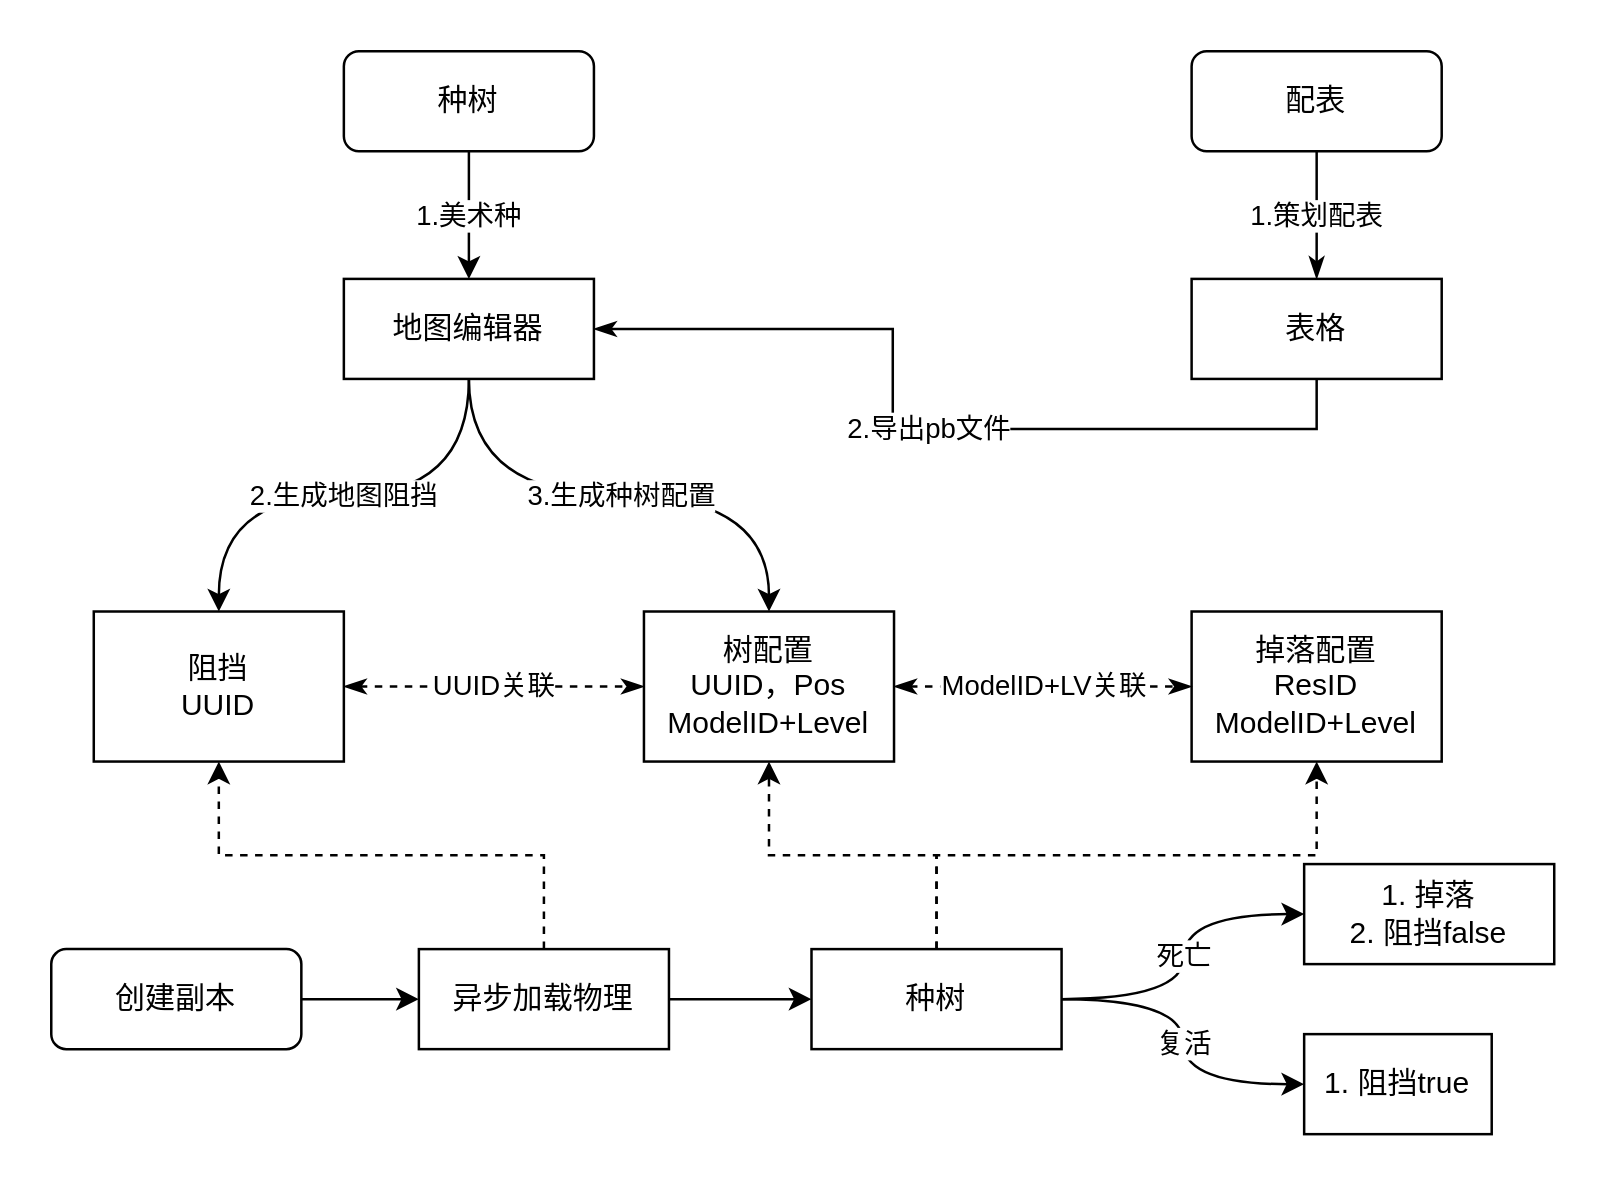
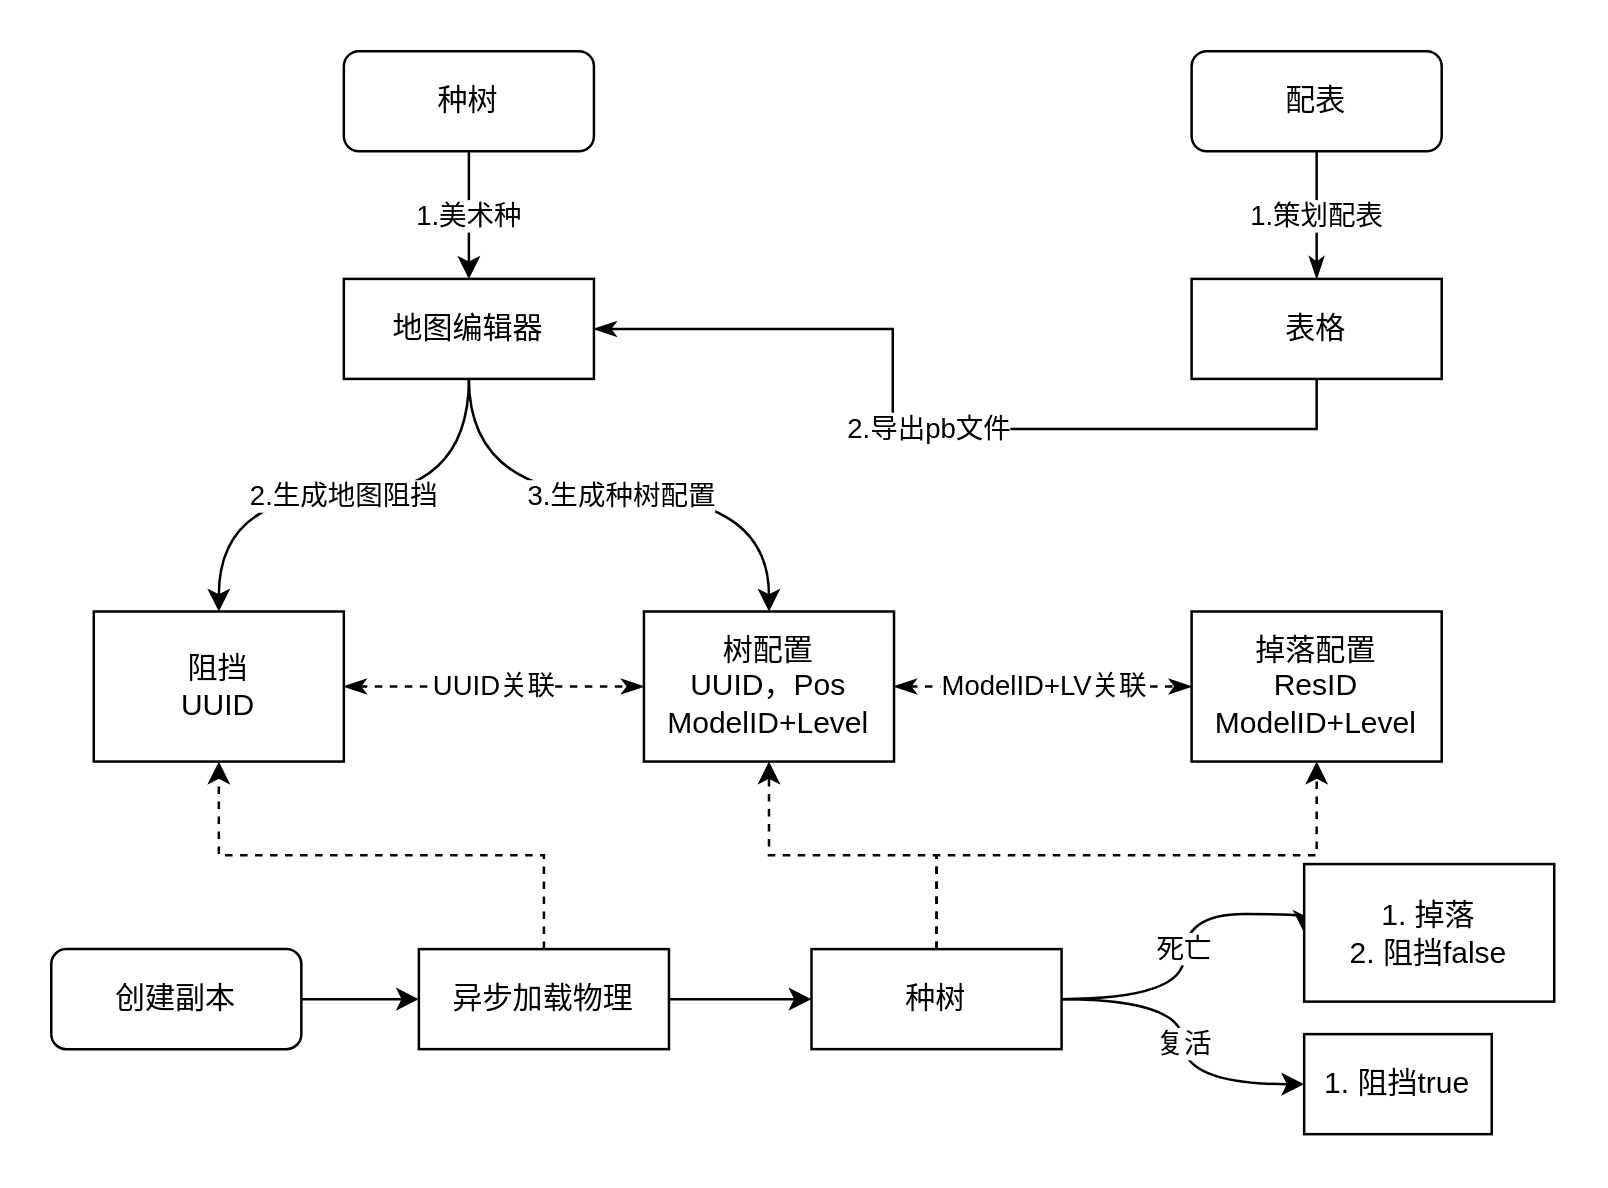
node "1. 掉落 2. 阻挡false": size 250x100 -> 250x138
